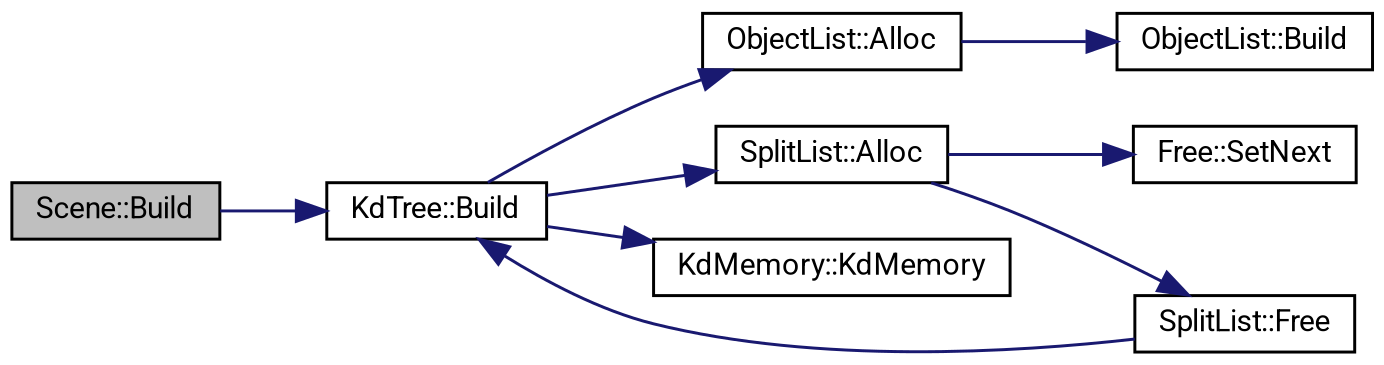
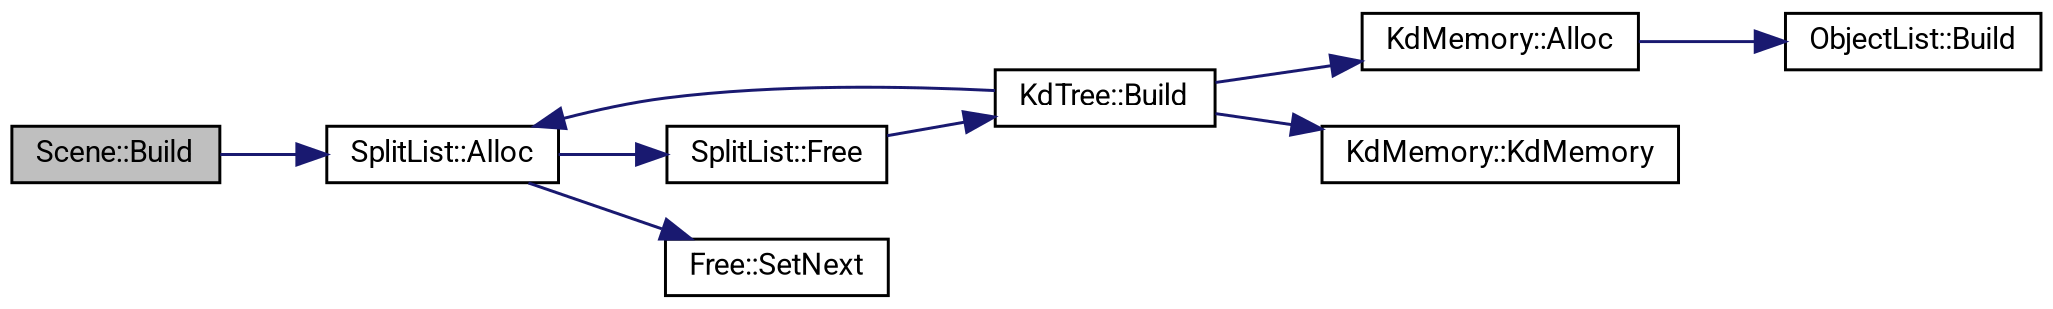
node "ObjectList::Alloc": label "ObjectList::Alloc" -> "KdMemory::Alloc"
edge "Scene::Build" -> "KdTree::Build": now "Scene::Build" -> "SplitList::Alloc"
